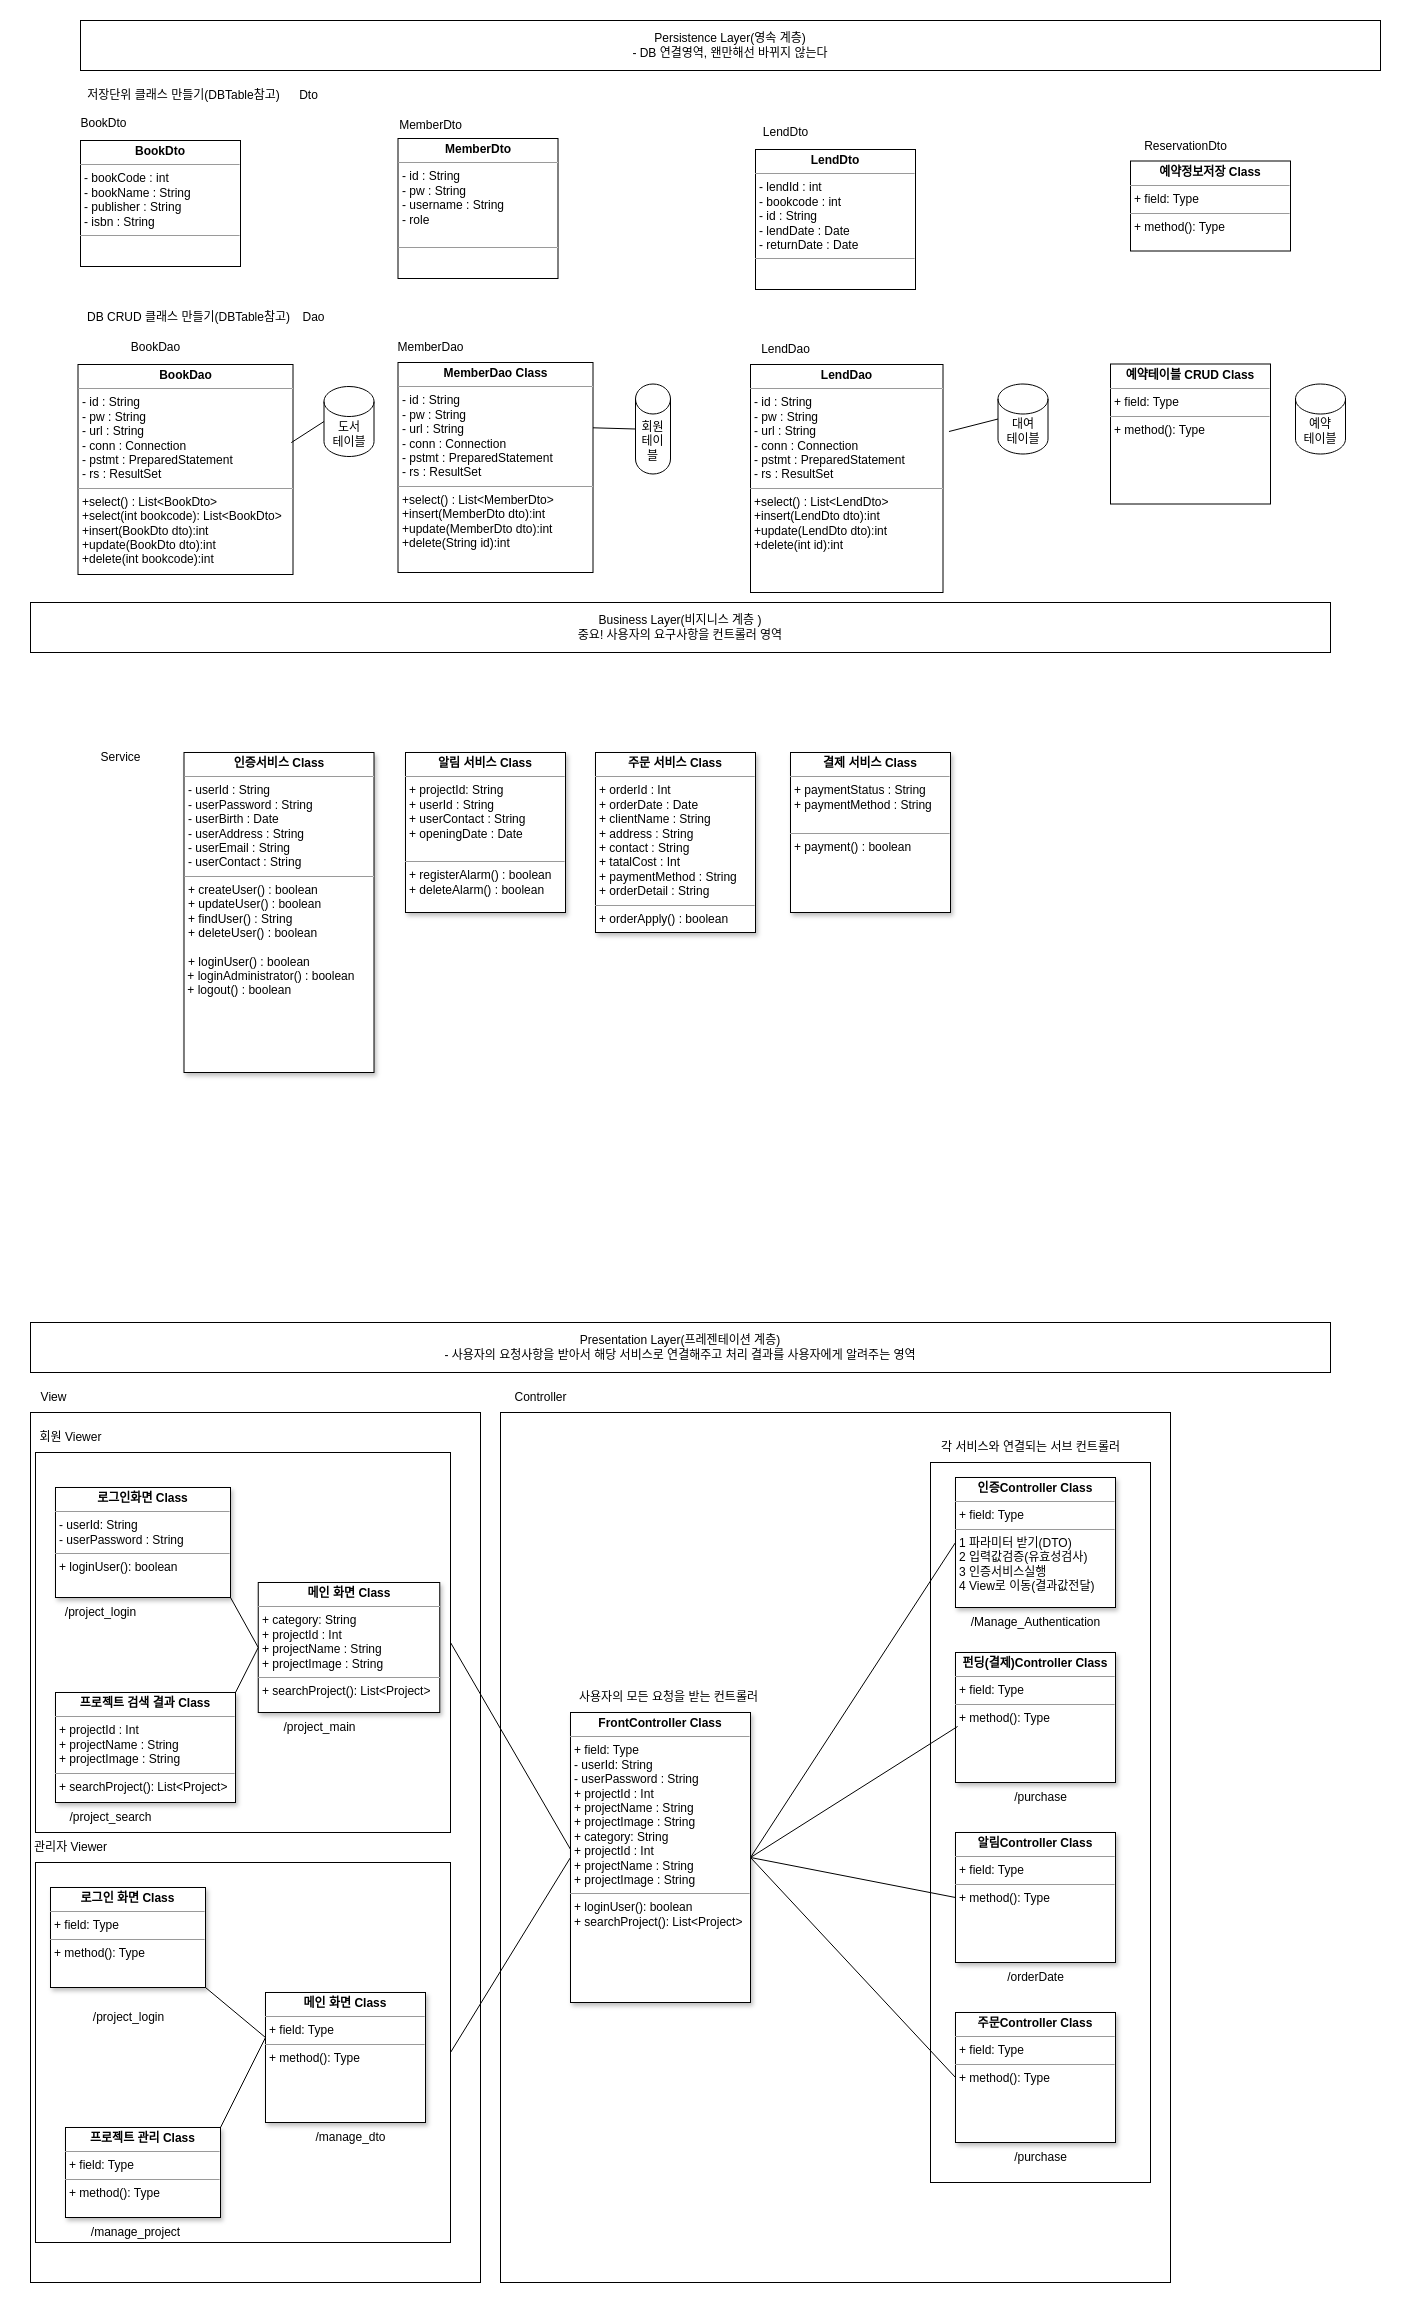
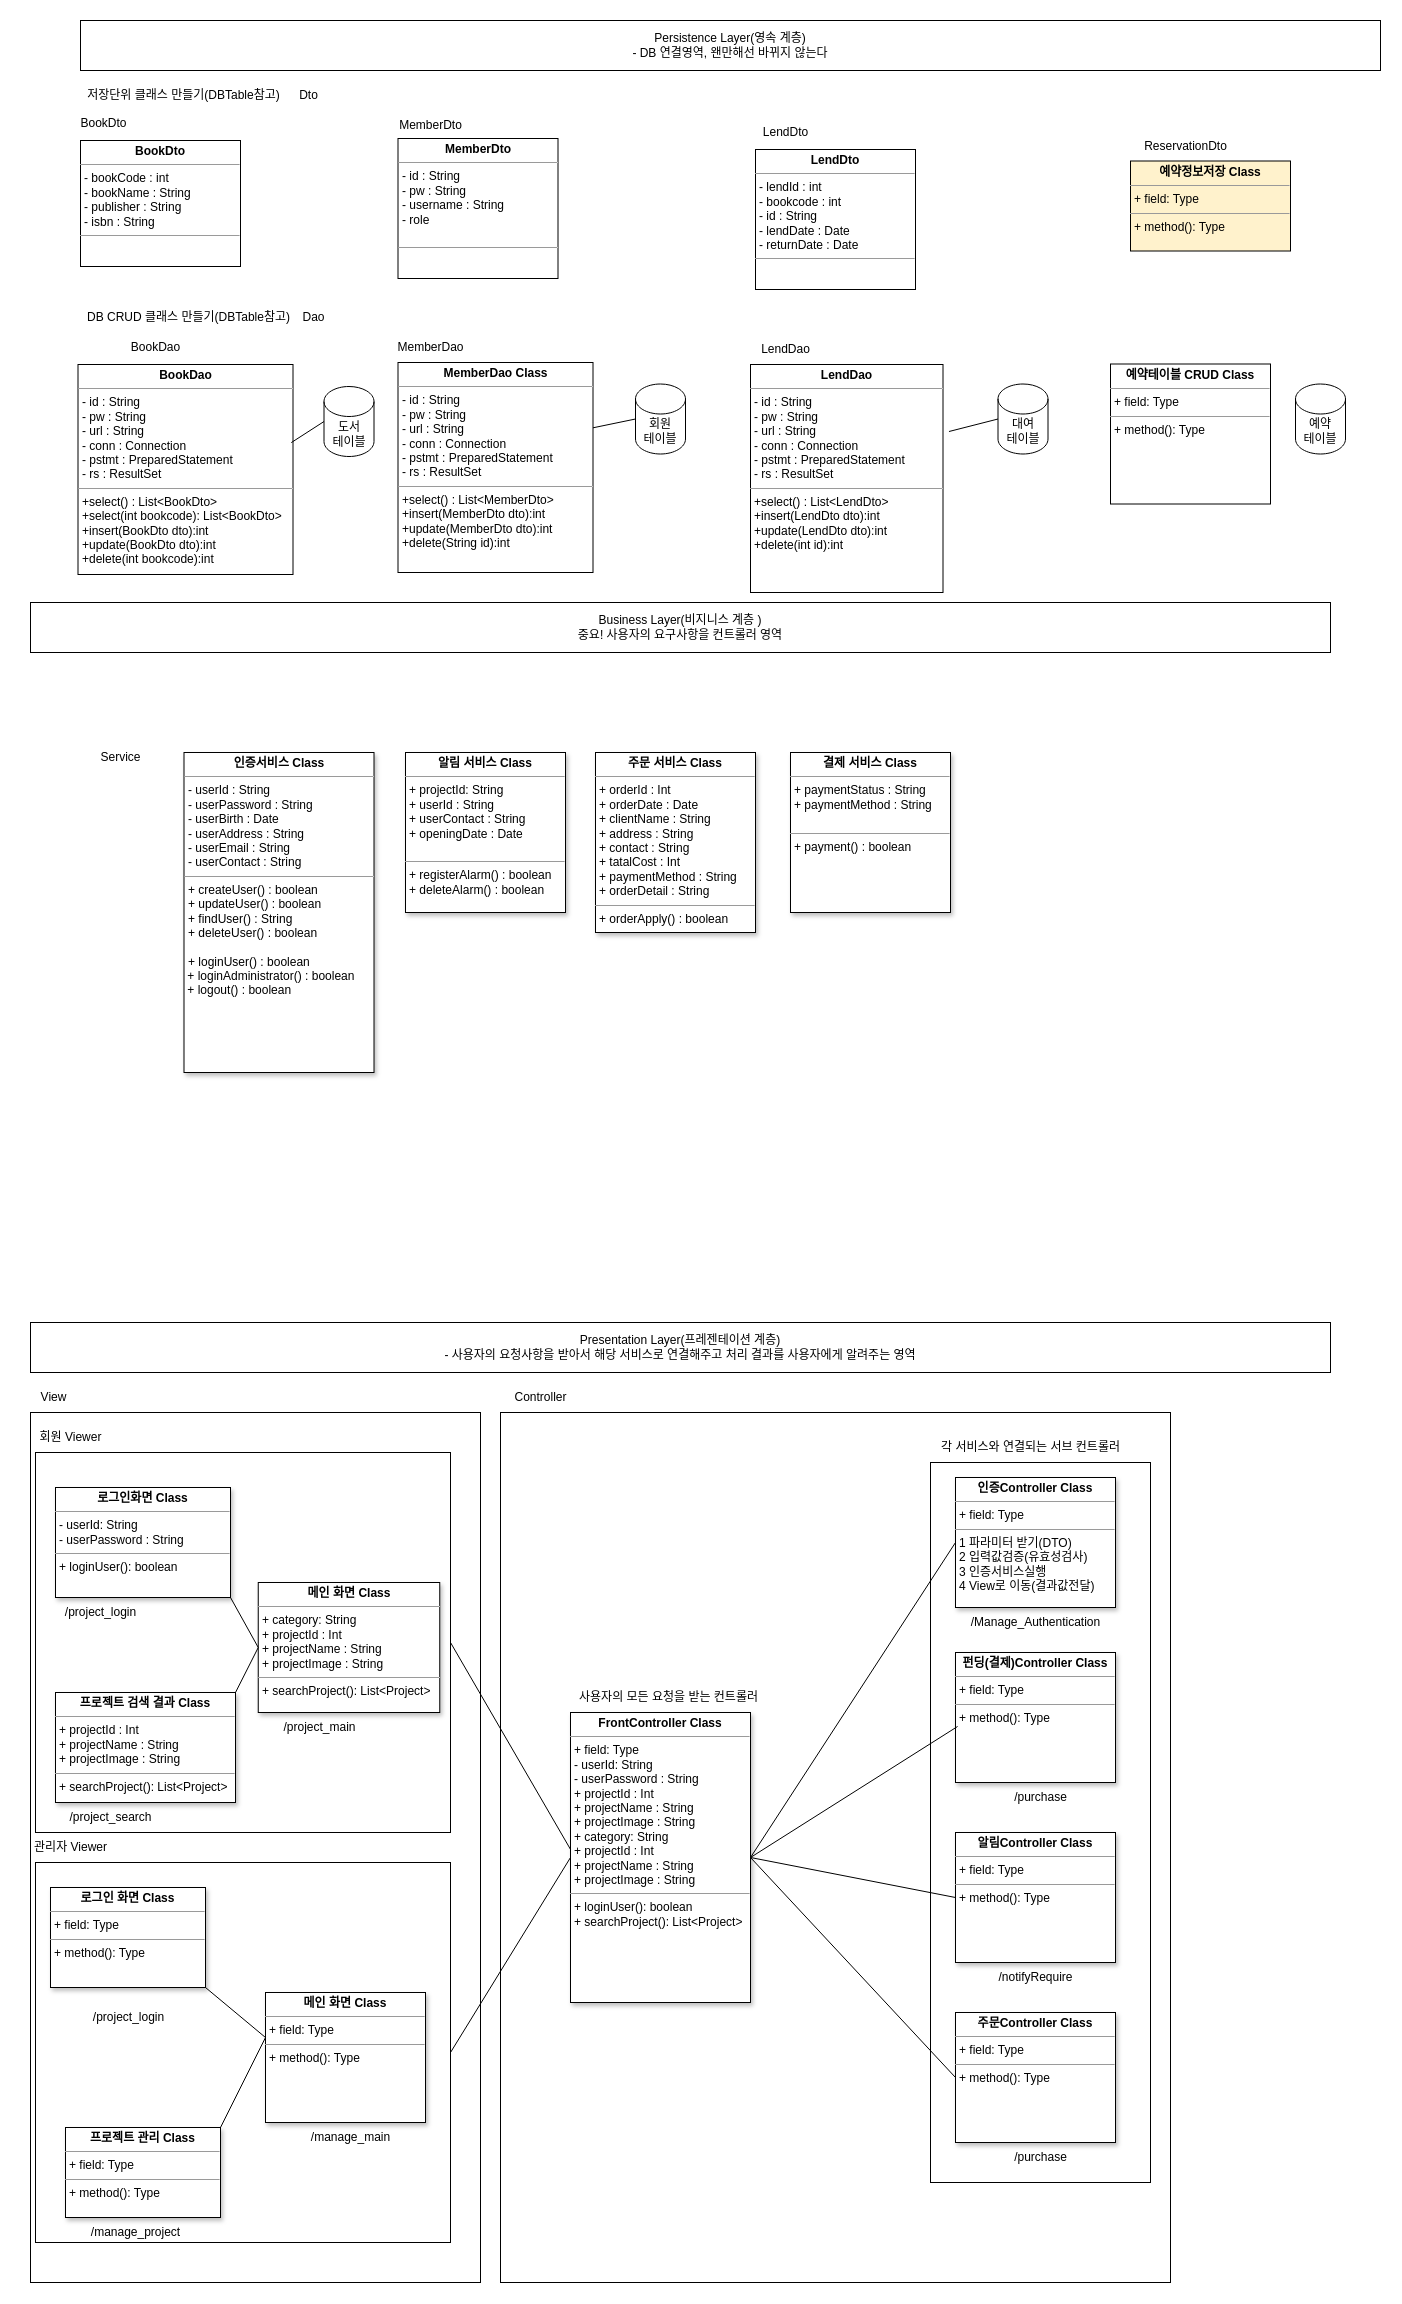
node "예약정보저장 Class + field: Type + method(): Type": fillcolor #ffffff -> #fff2cc
node "회원 테이블": size 35x90 -> 50x70
node "/orderDate": label "/orderDate" -> "/notifyRequire"
node "/manage_dto": label "/manage_dto" -> "/manage_main"
